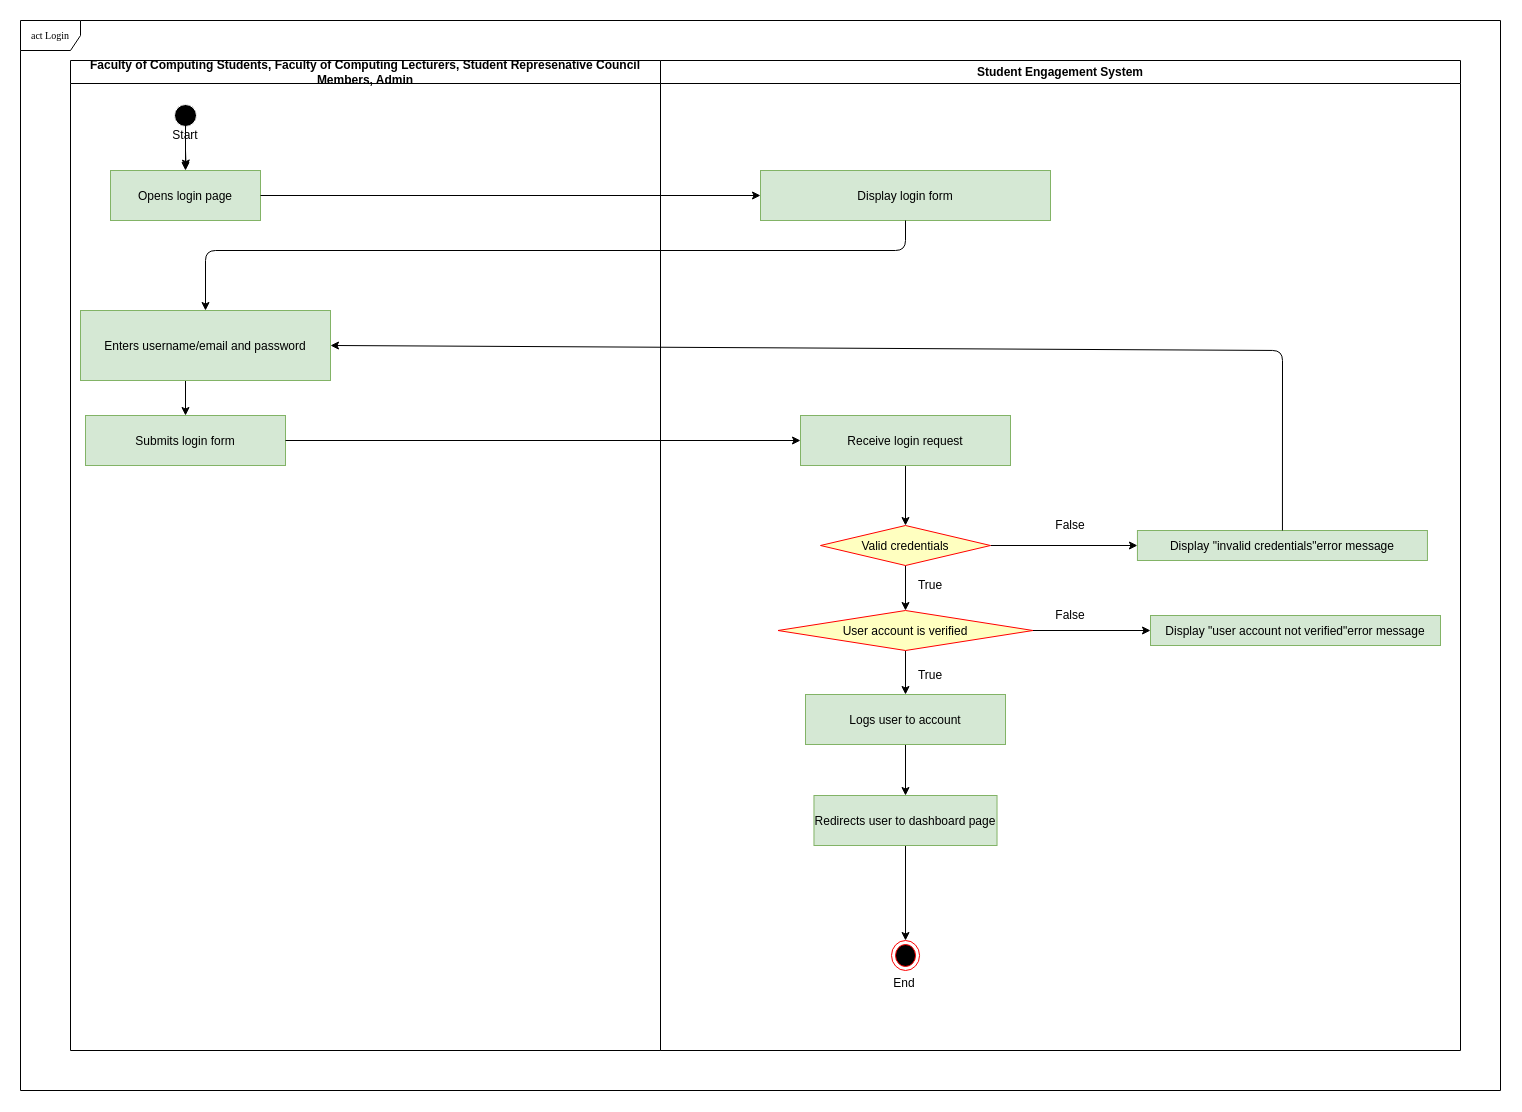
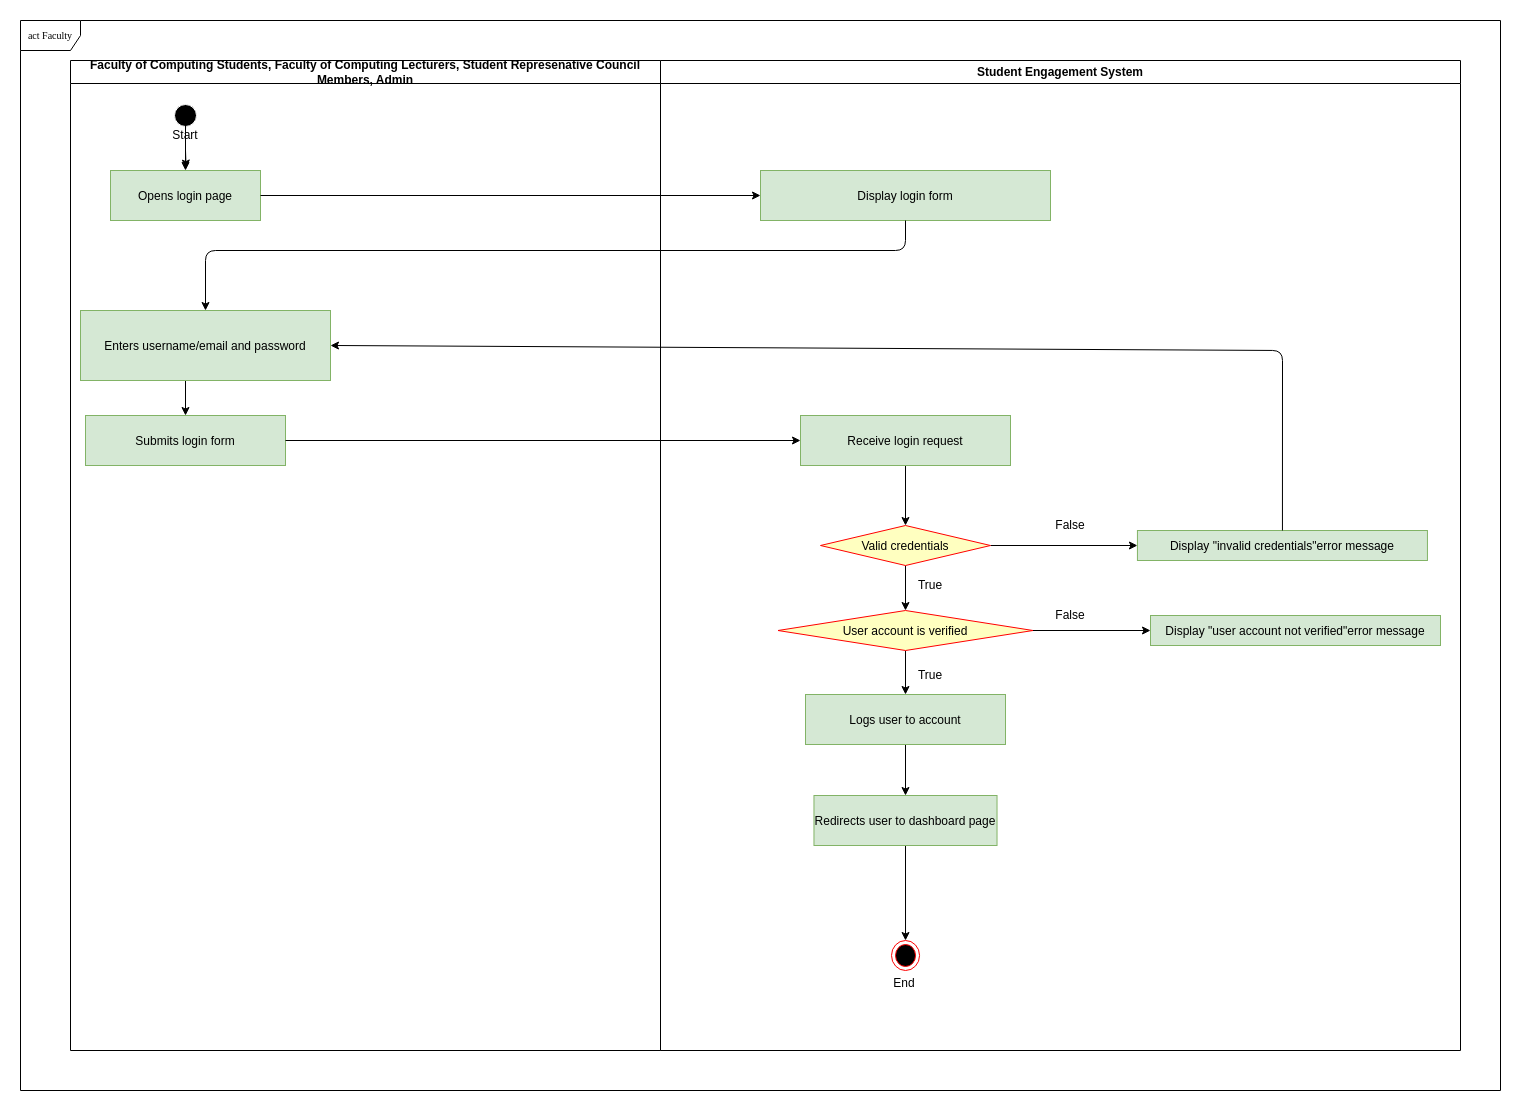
node "act Login": label "act Login" -> "act Faculty"
